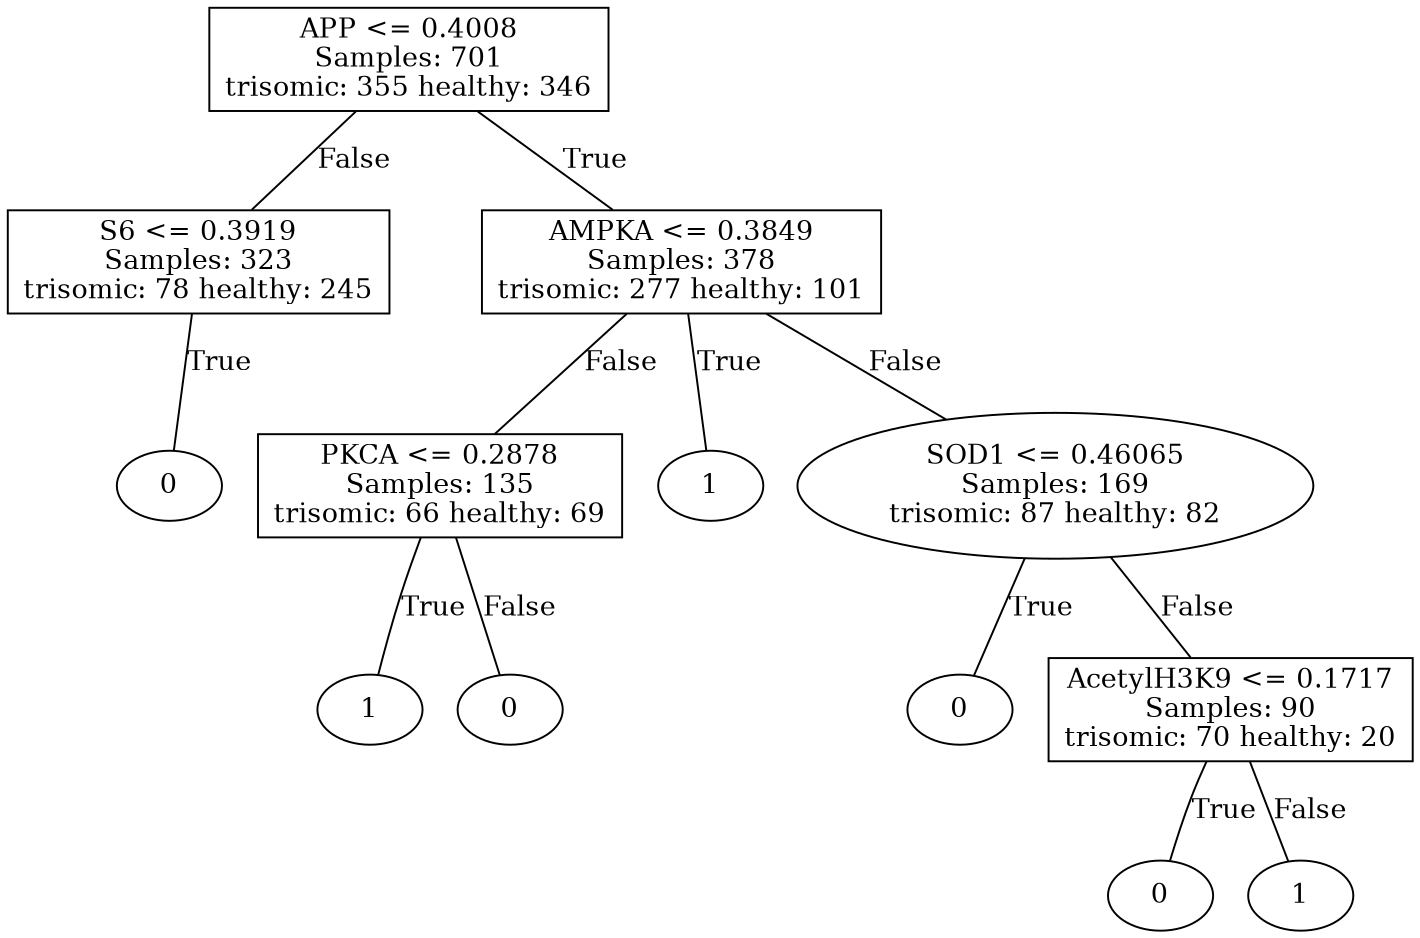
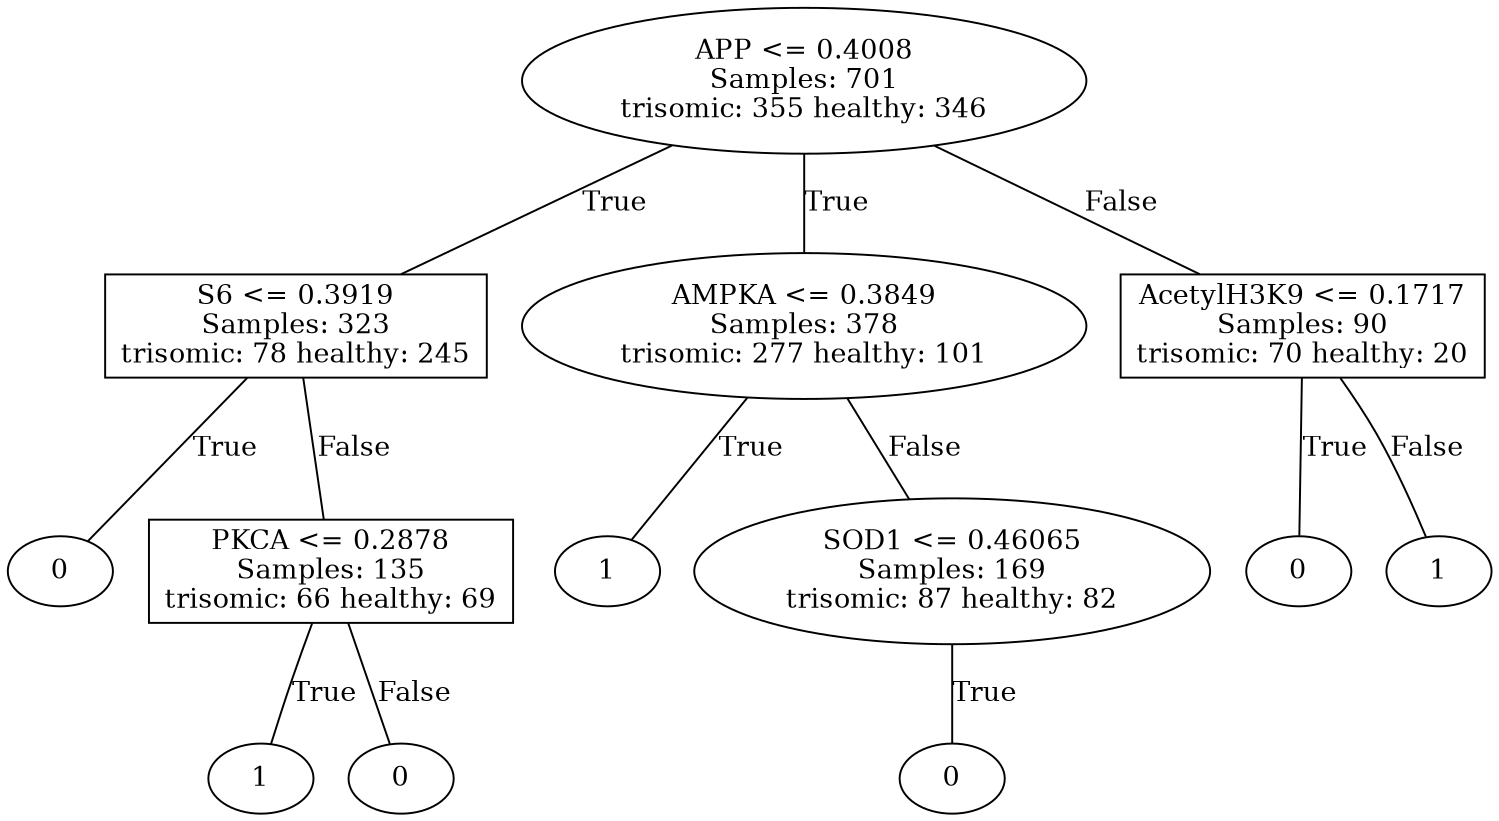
node "APP <= 0.4008 Samples: 701 trisomic: 355 healthy: 346": shape box -> ellipse
edge "APP <= 0.4008 Samples: 701 trisomic: 355 healthy: 346" -- "S6 <= 0.3919 Samples: 323 trisomic: 78 healthy: 245": label "False" -> "True"
node "AMPKA <= 0.3849 Samples: 378 trisomic: 277 healthy: 101": shape box -> ellipse
edge "AMPKA <= 0.3849 Samples: 378 trisomic: 277 healthy: 101" -- "PKCA <= 0.2878 Samples: 135 trisomic: 66 healthy: 69": now "S6 <= 0.3919 Samples: 323 trisomic: 78 healthy: 245" -- "PKCA <= 0.2878 Samples: 135 trisomic: 66 healthy: 69"
edge "SOD1 <= 0.46065 Samples: 169 trisomic: 87 healthy: 82" -- "AcetylH3K9 <= 0.1717 Samples: 90 trisomic: 70 healthy: 20": now "APP <= 0.4008 Samples: 701 trisomic: 355 healthy: 346" -- "AcetylH3K9 <= 0.1717 Samples: 90 trisomic: 70 healthy: 20"
